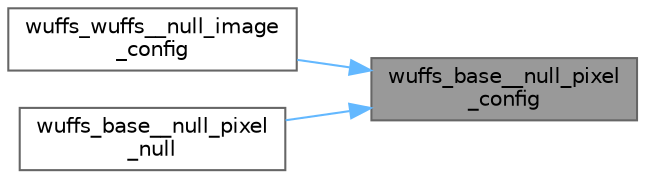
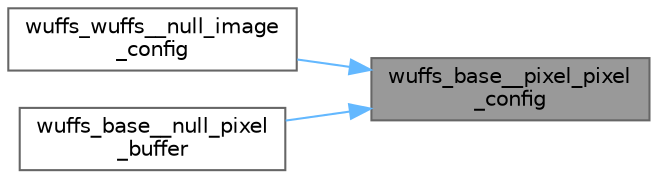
node "wuffs_base__null_pixel _config": label "wuffs_base__null_pixel _config" -> "wuffs_base__pixel_pixel _config"
node "wuffs_base__null_pixel _null": label "wuffs_base__null_pixel _null" -> "wuffs_base__null_pixel _buffer"
